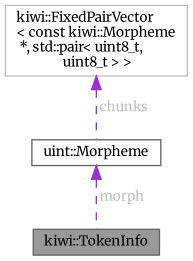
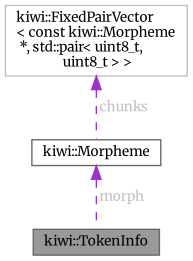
node "uint::Morpheme": label "uint::Morpheme" -> "kiwi::Morpheme"
